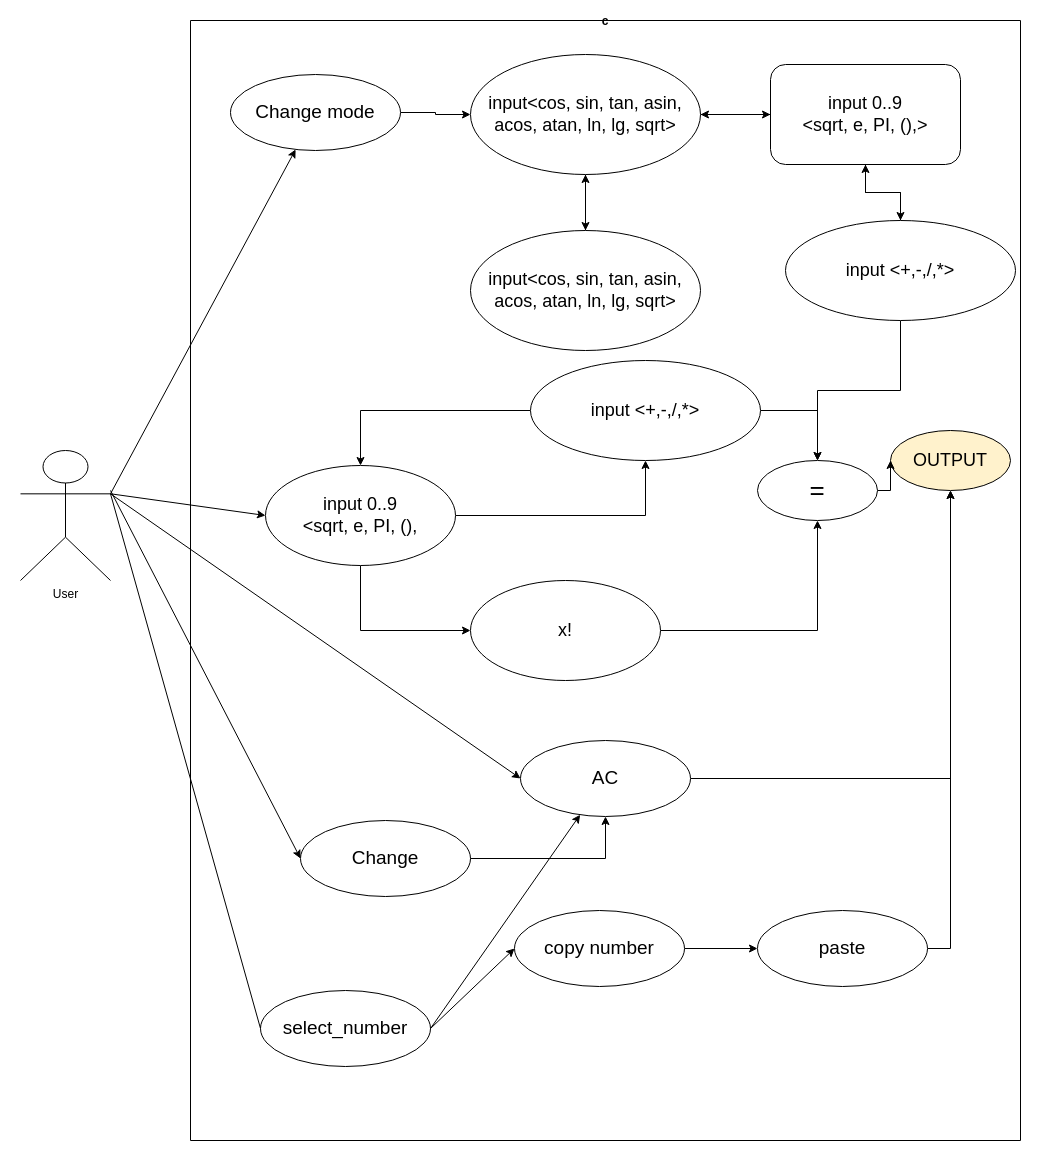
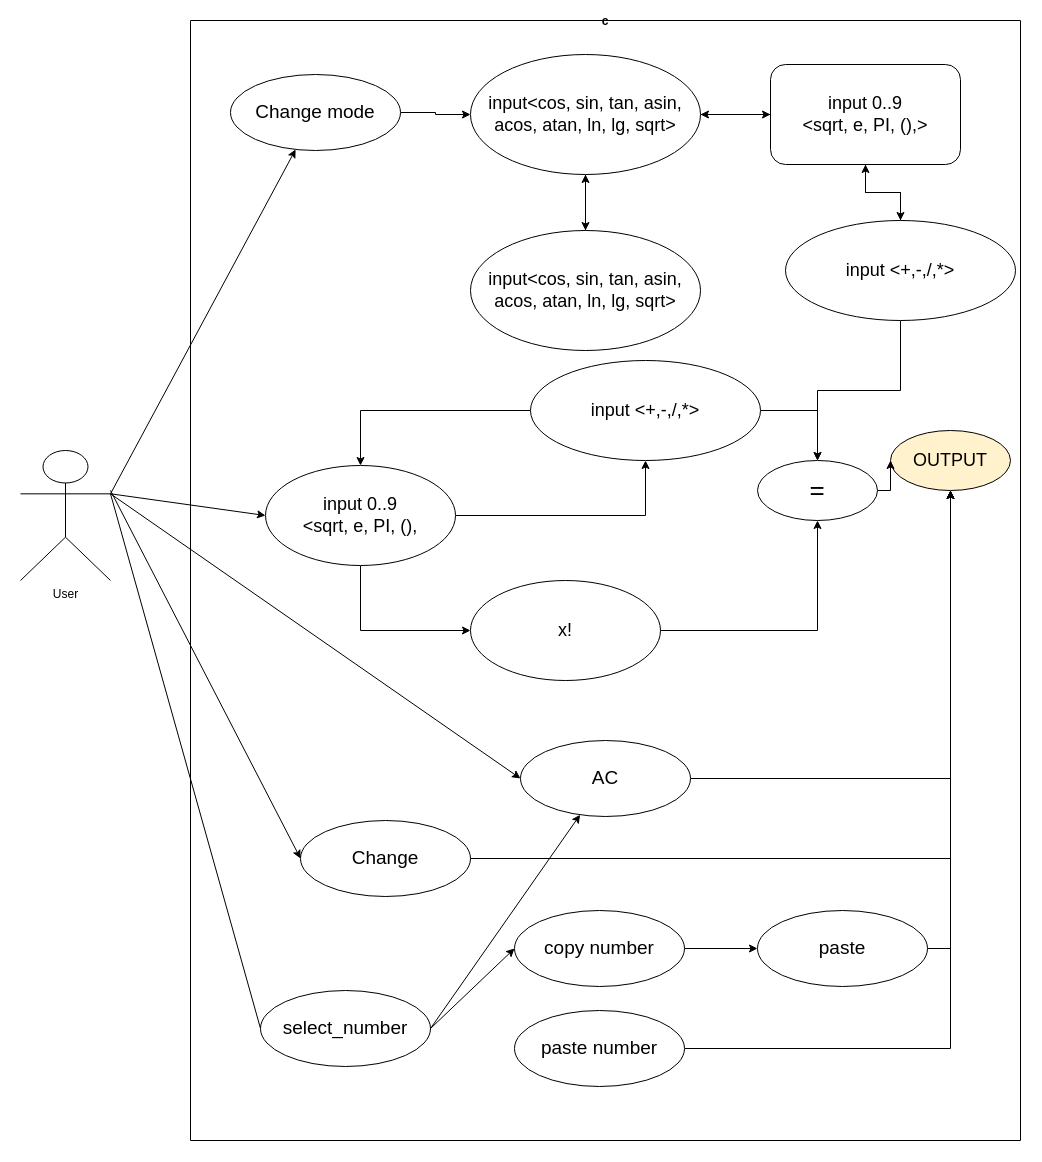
edge "Change" -> "AC": now "Change" -> "OUTPUT"
node "paste number": added
edge "paste number" -> "OUTPUT": added
